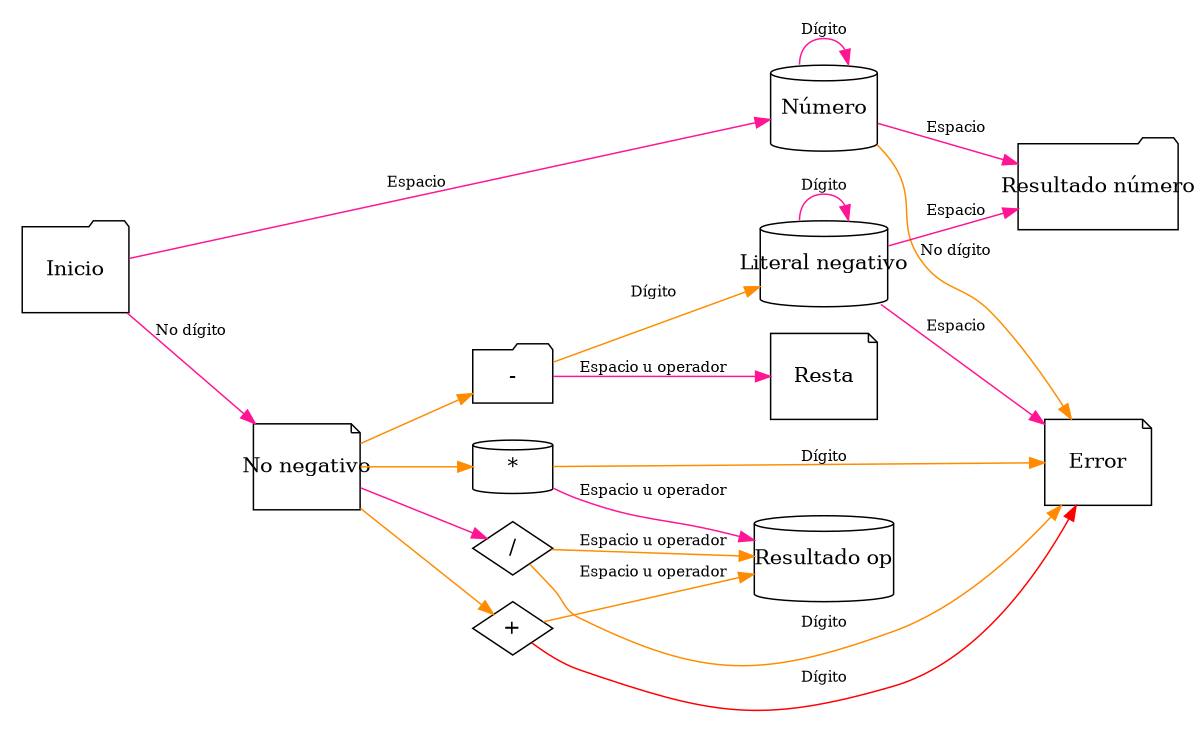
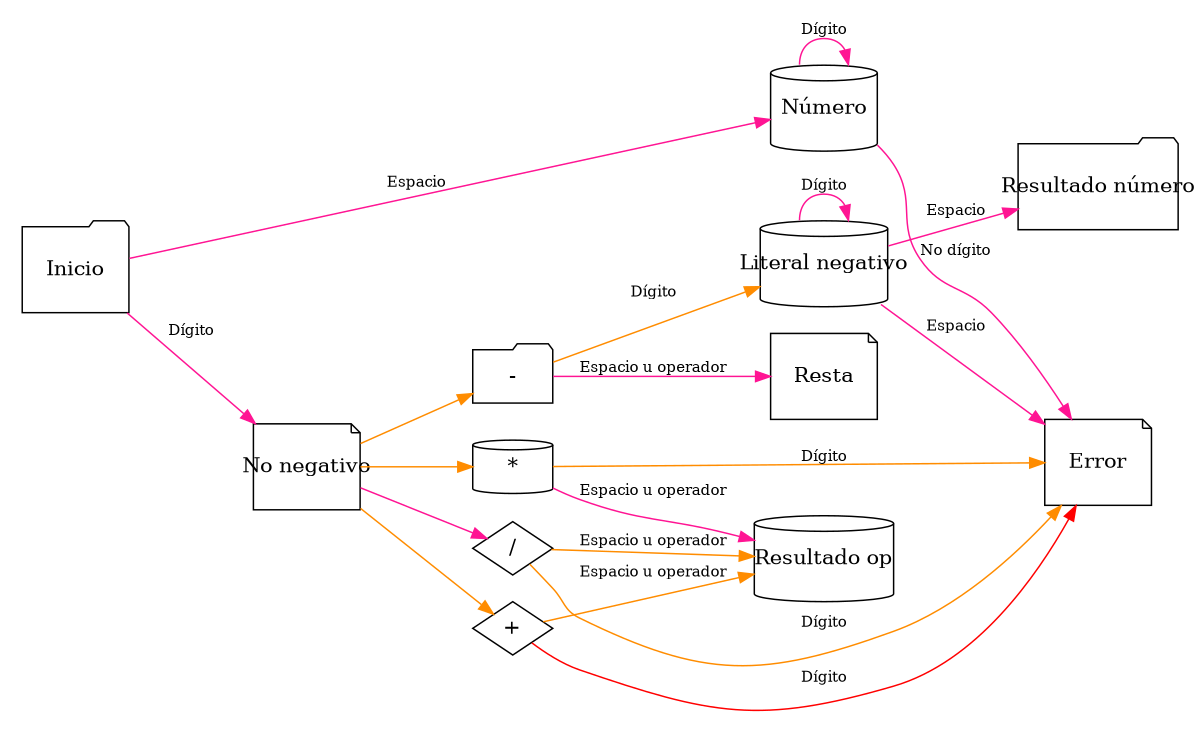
edge "Número" -> "Resultado número": removed, label "Espacio"
edge "Número" -> "Error": color darkorange -> deeppink
edge "Inicio" -> "No negativo": label "No dígito" -> "Dígito"
